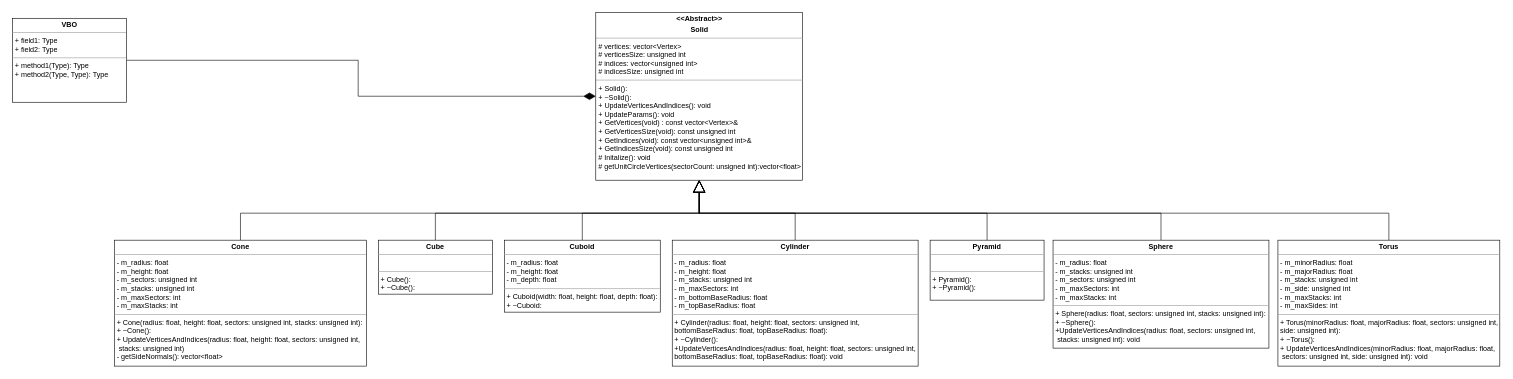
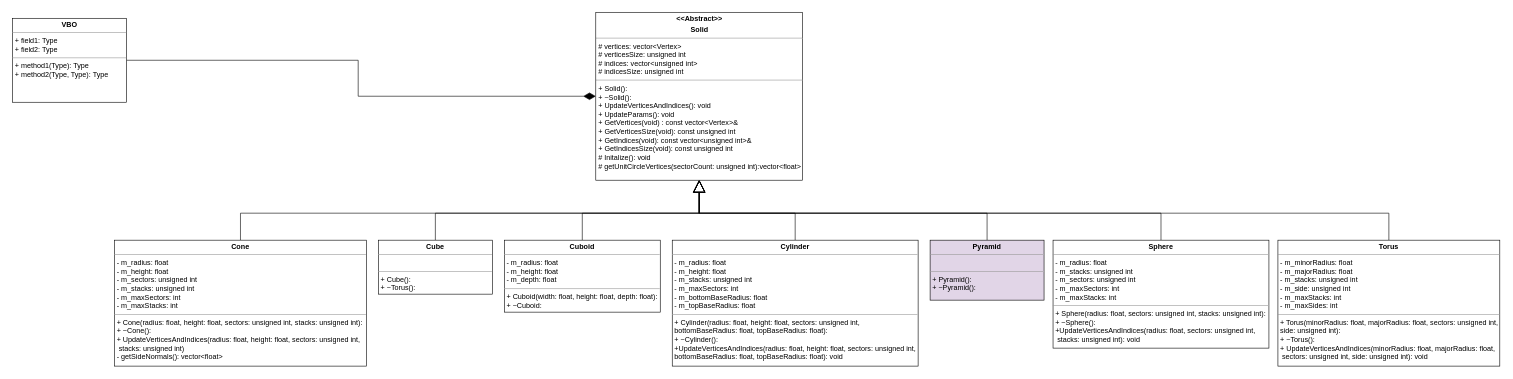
node "Cube + Cube(): + ~Cube():": label "Cube + Cube(): + ~Cube():" -> "Cube + Cube(): + ~Torus():"
node "Pyramid + Pyramid(): + ~Pyramid():": fillcolor #ffffff -> #e1d5e7
